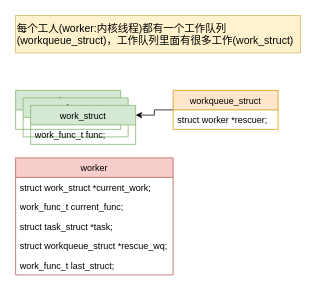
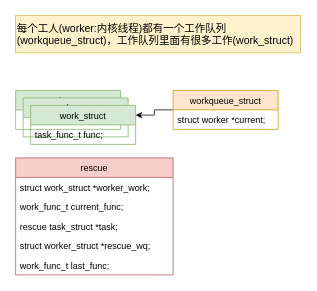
node "struct worker *rescuer;": label "struct worker *rescuer;" -> "struct worker *current;"
node "work_func_t func;": label "work_func_t func;" -> "task_func_t func;"
node "worker": label "worker" -> "rescue"
node "struct work_struct *current_work;": label "struct work_struct *current_work;" -> "struct work_struct *worker_work;"
node "struct task_struct *task;": label "struct task_struct *task;" -> "rescue task_struct *task;"
node "struct workqueue_struct *rescue_wq;": label "struct workqueue_struct *rescue_wq;" -> "struct worker_struct *rescue_wq;"
node "work_func_t last_struct;": label "work_func_t last_struct;" -> "work_func_t last_func;"
